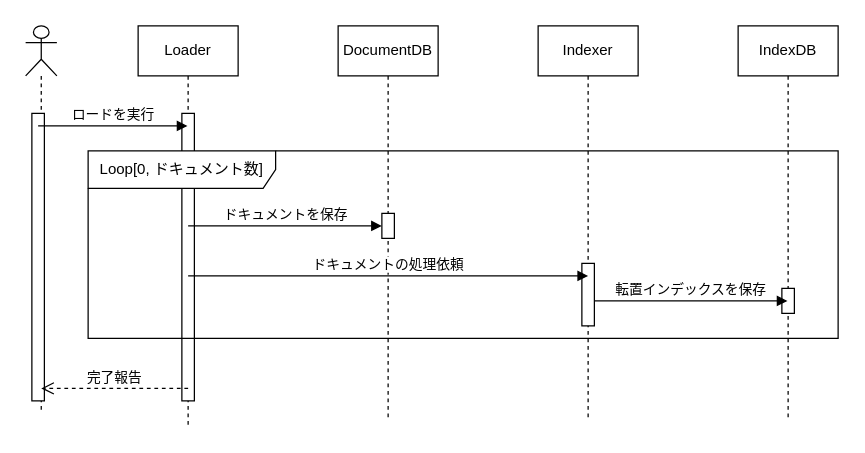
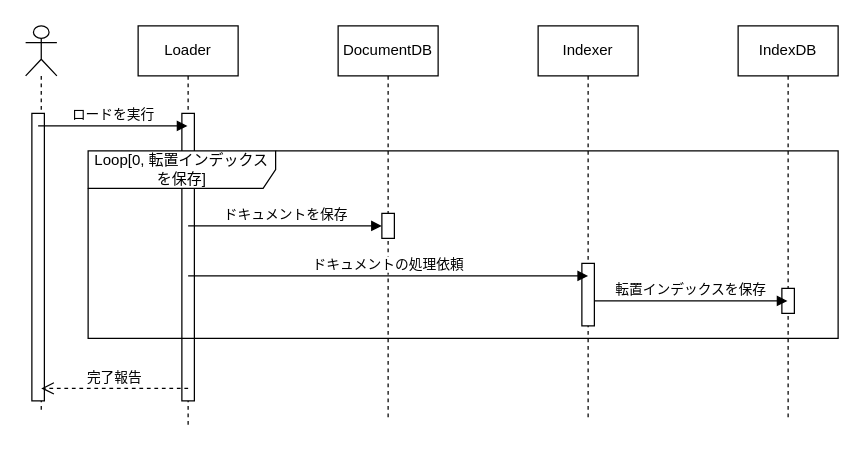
node "Loop[0, ドキュメント数]": label "Loop[0, ドキュメント数]" -> "Loop[0, 転置インデックスを保存]"
